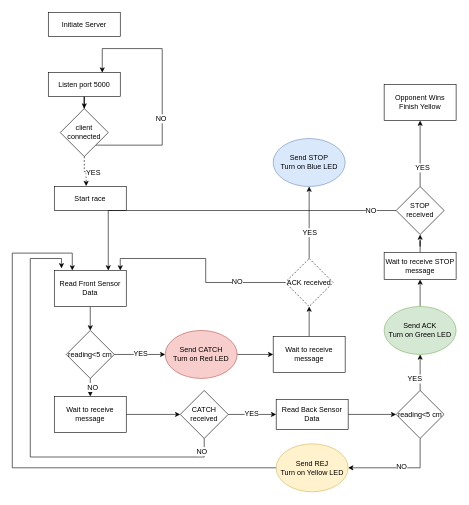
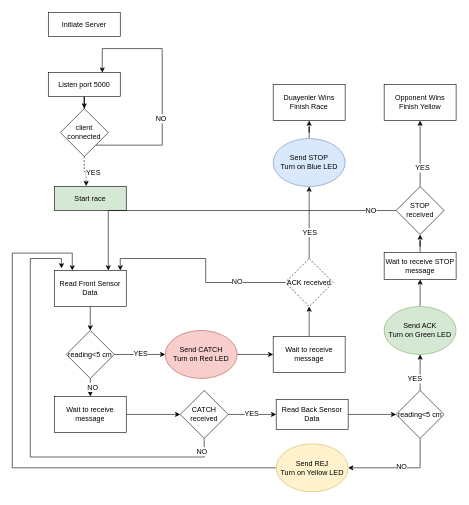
node "Duayenler Wins Finish Race": added
edge "Send STOP Turn on Blue LED" -> "Duayenler Wins Finish Race": added
node "Start race": fillcolor #ffffff -> #d5e8d4
